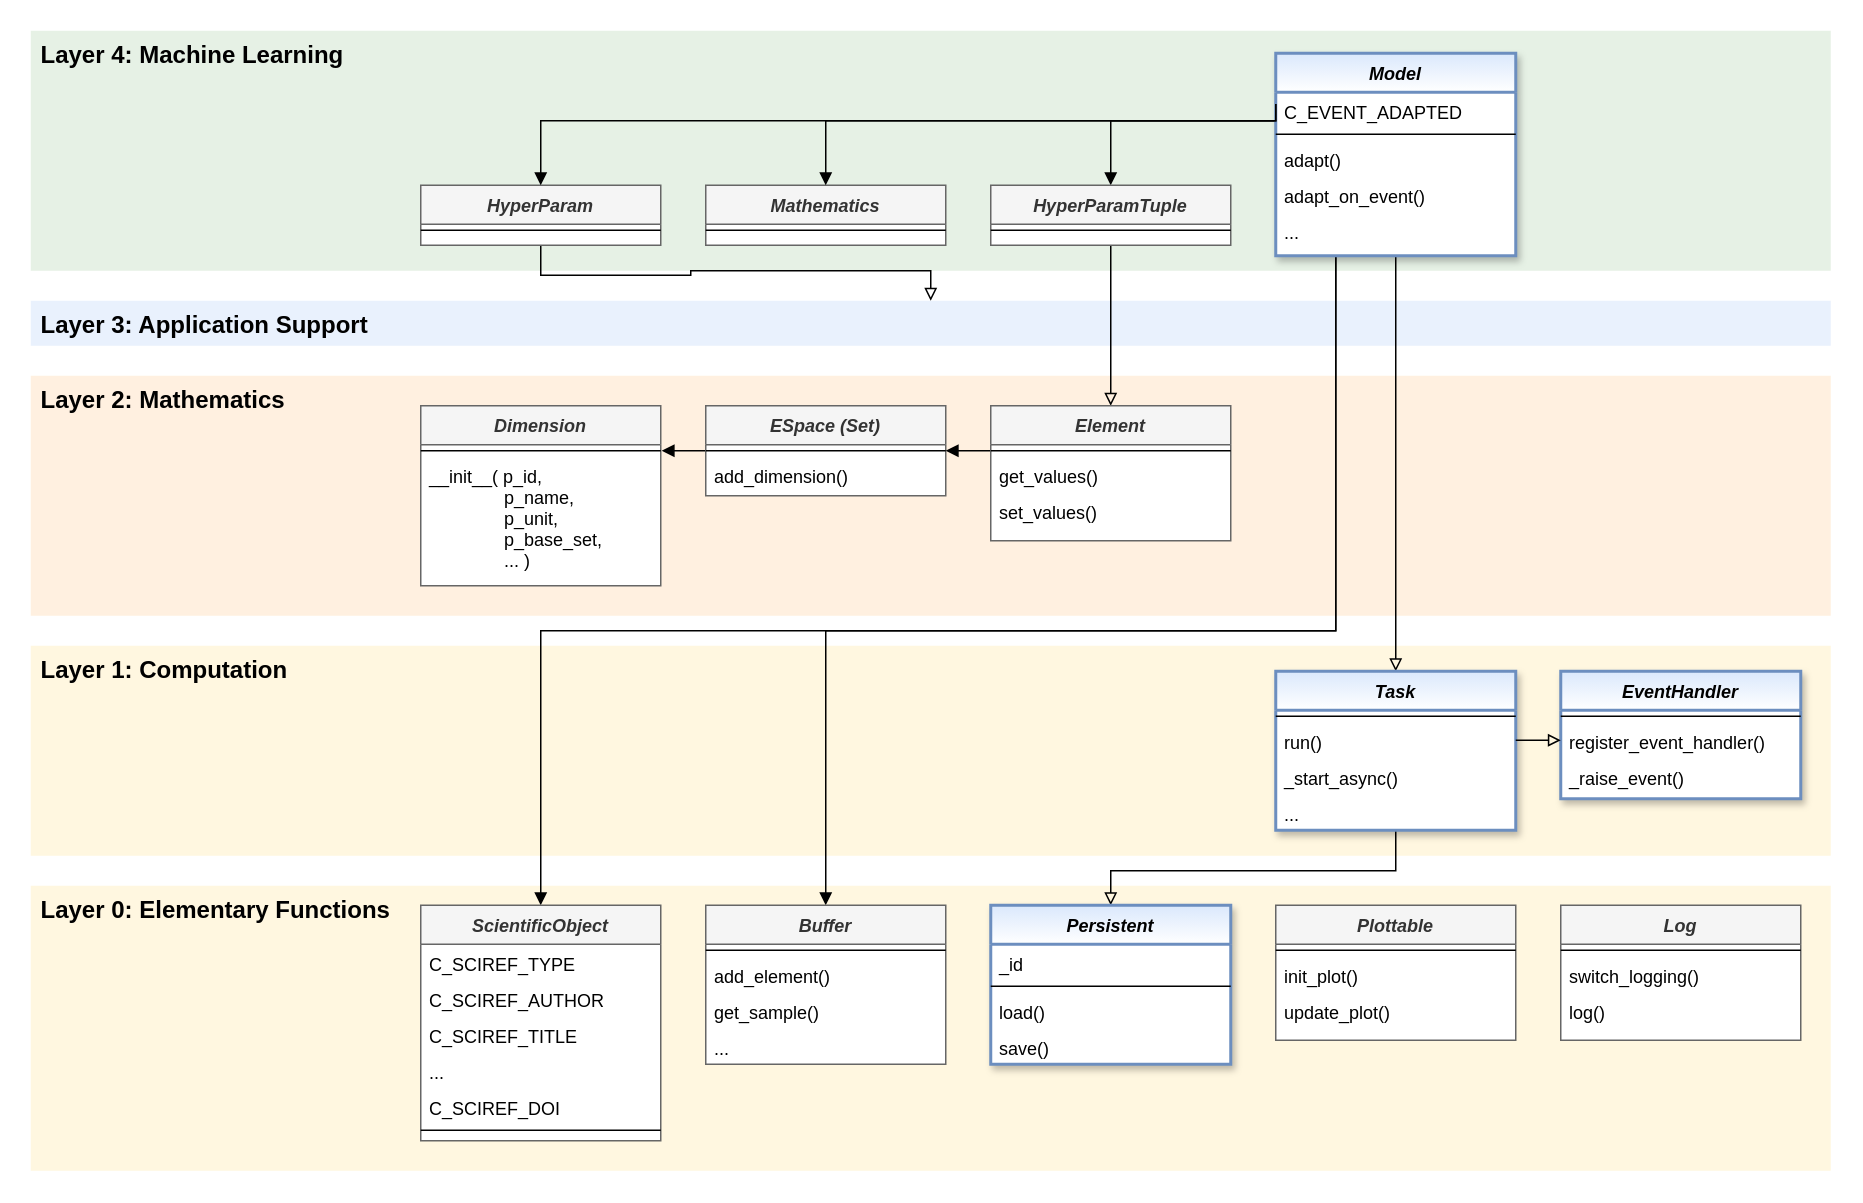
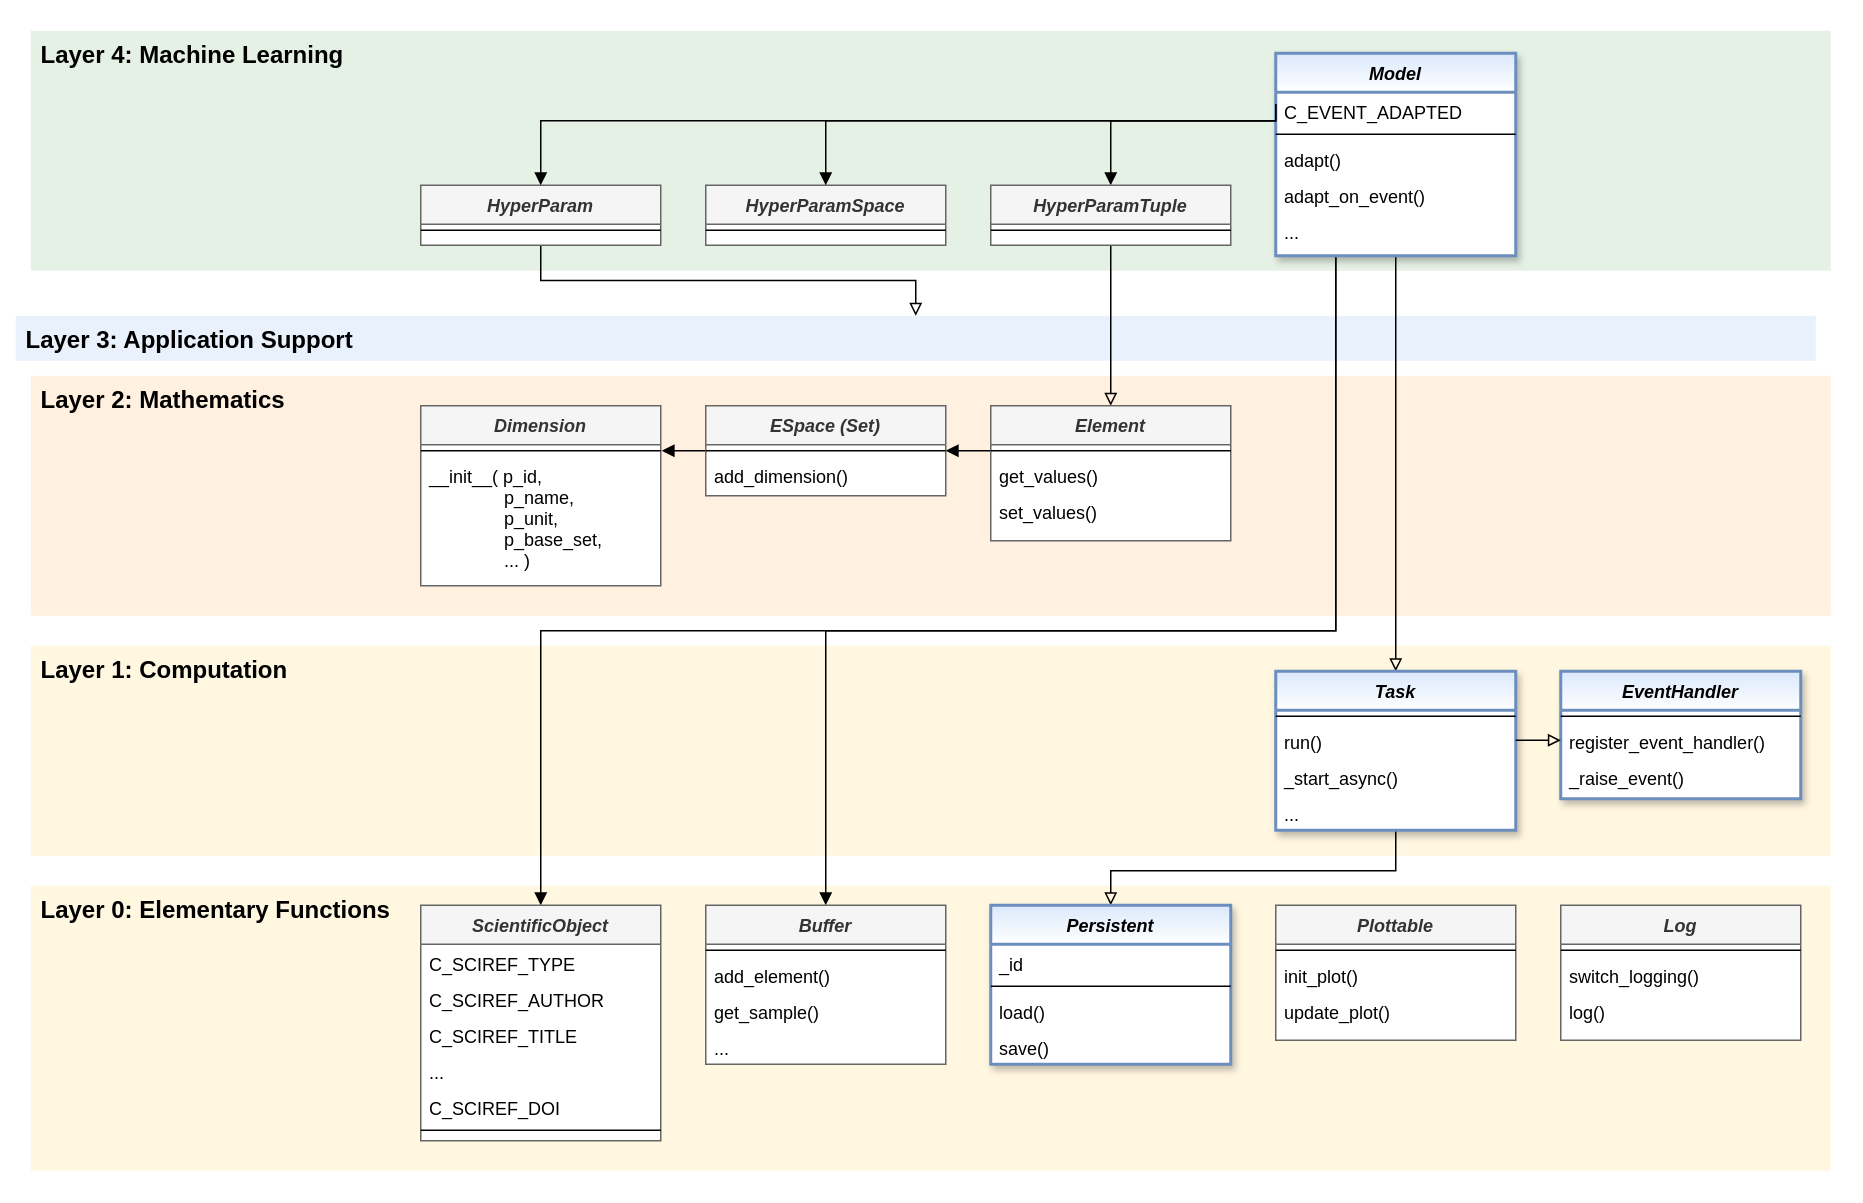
node "Mathematics": label "Mathematics" -> "HyperParamSpace"
node "Layer 3: Application Support": moved (931, 323) -> (916, 338)
